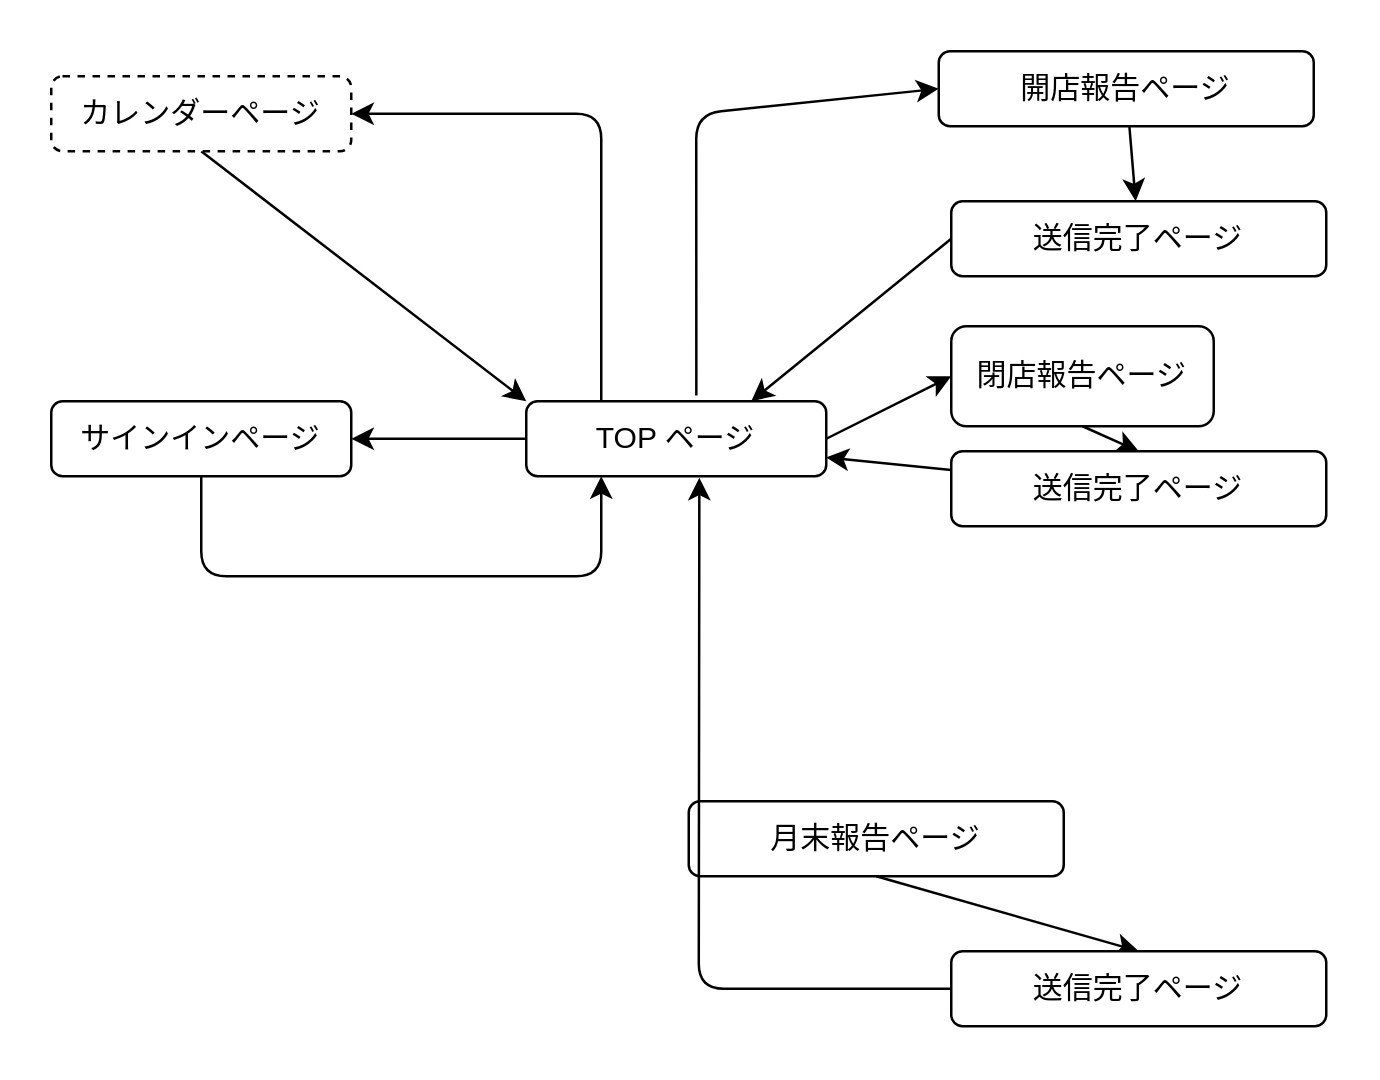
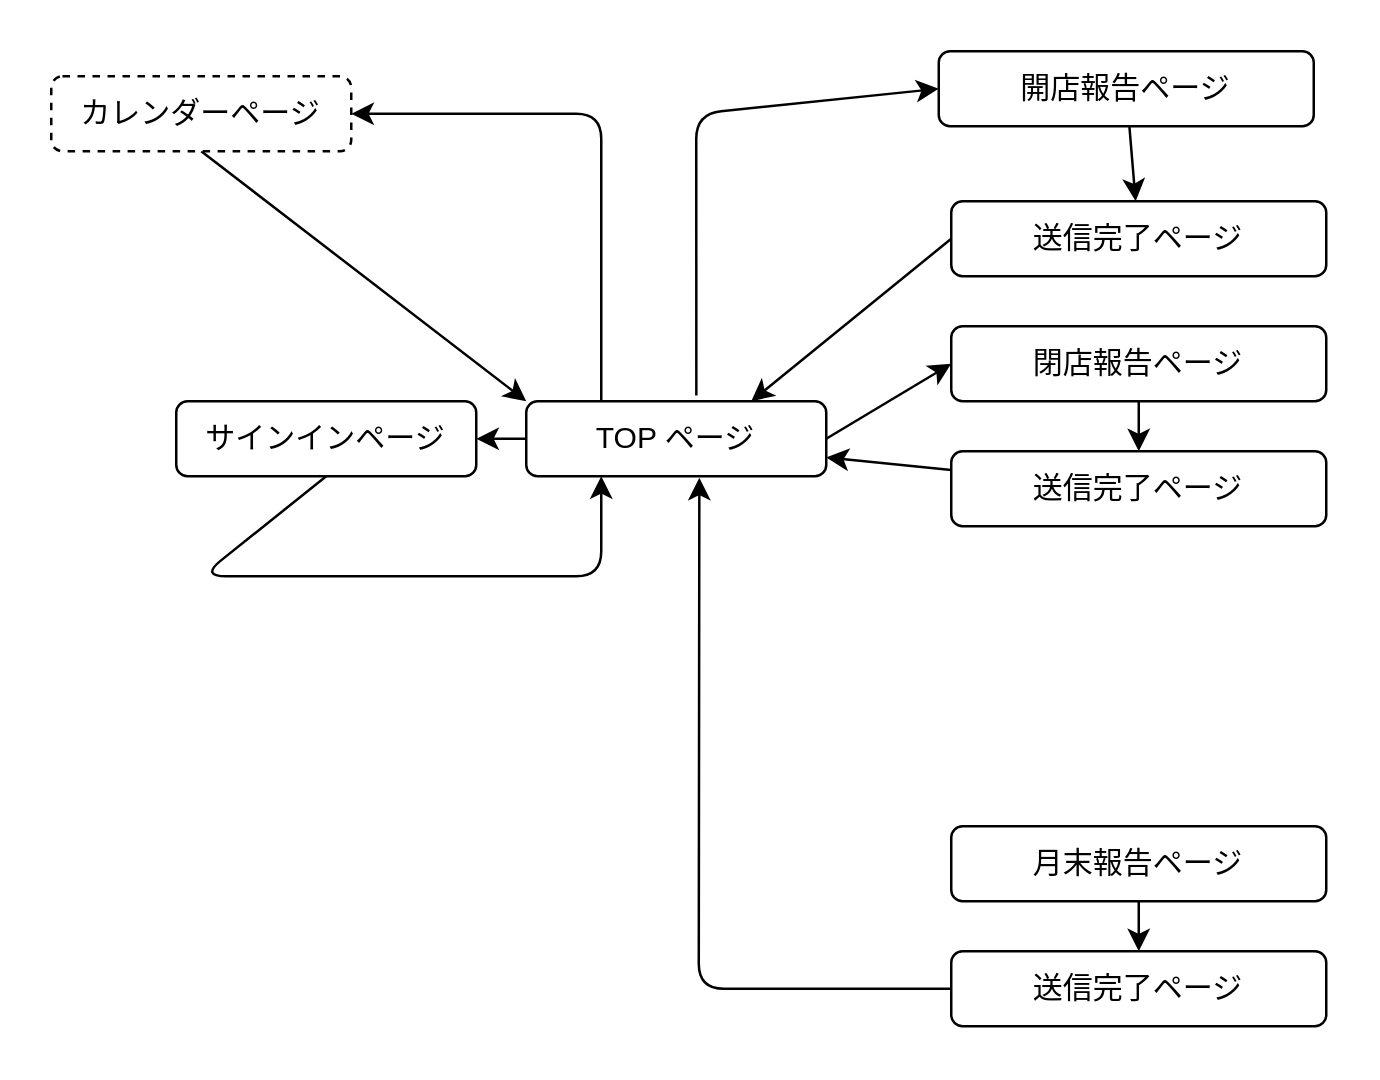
node "閉店報告ページ": size 263x100 -> 375x75
node "サインインページ": moved (201, 439) -> (326, 439)
node "月末報告ページ": moved (876, 839) -> (1139, 864)
